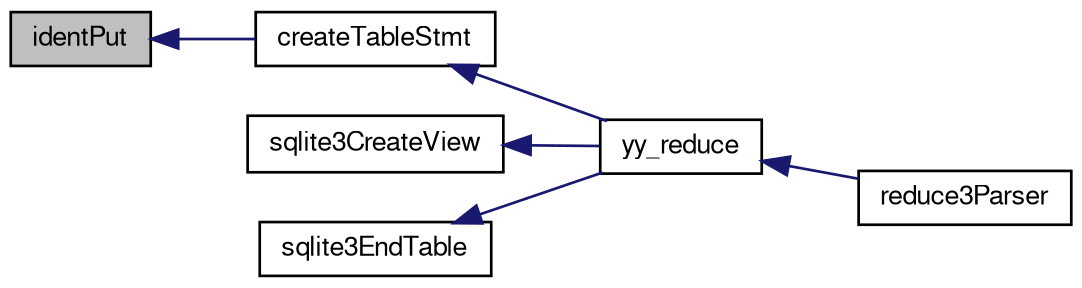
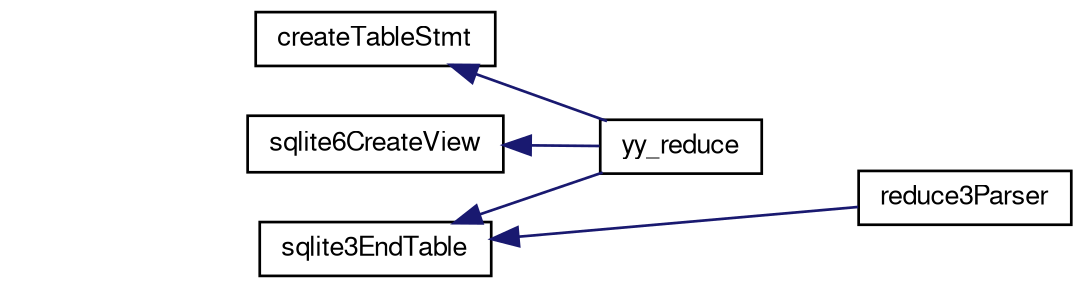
node "identPut": removed
node "sqlite3CreateView": label "sqlite3CreateView" -> "sqlite6CreateView"
edge "reduce3Parser" -> "yy_reduce": now "reduce3Parser" -> "sqlite3EndTable"
